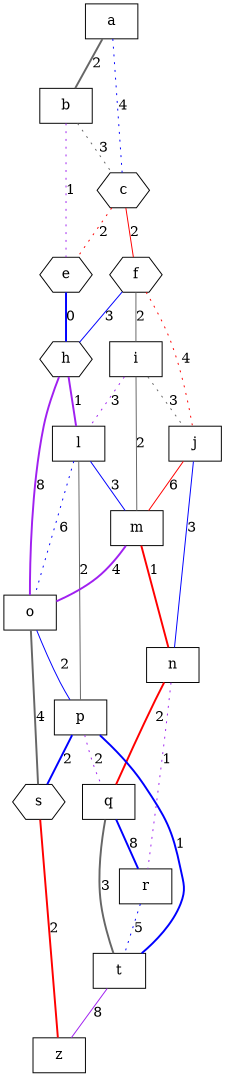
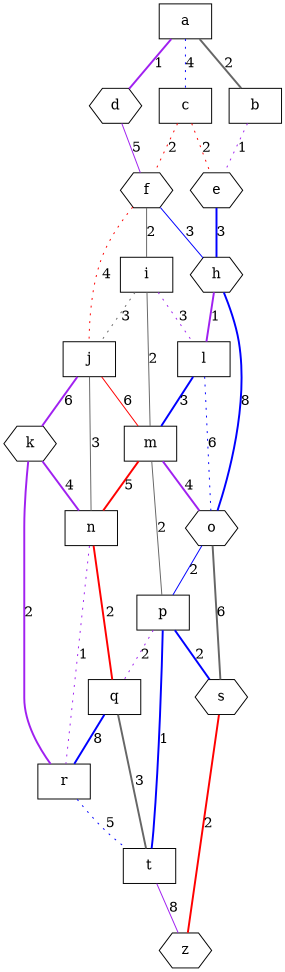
node "d": added
edge "b" -- "c": removed, label "3"
node "c": shape hexagon -> box
edge "c" -- "f": style solid -> dotted
edge "e" -- "h": label "0" -> "3"
node "k": added
edge "h" -- "o": color purple -> blue
edge "l" -- "m": style solid -> bold
edge "j" -- "n": color blue -> gray40
edge "m" -- "n": label "1" -> "5"
edge "l" -- "p": now "m" -- "p"
node "o": shape box -> hexagon
edge "o" -- "s": label "4" -> "6"
node "z": shape box -> hexagon
